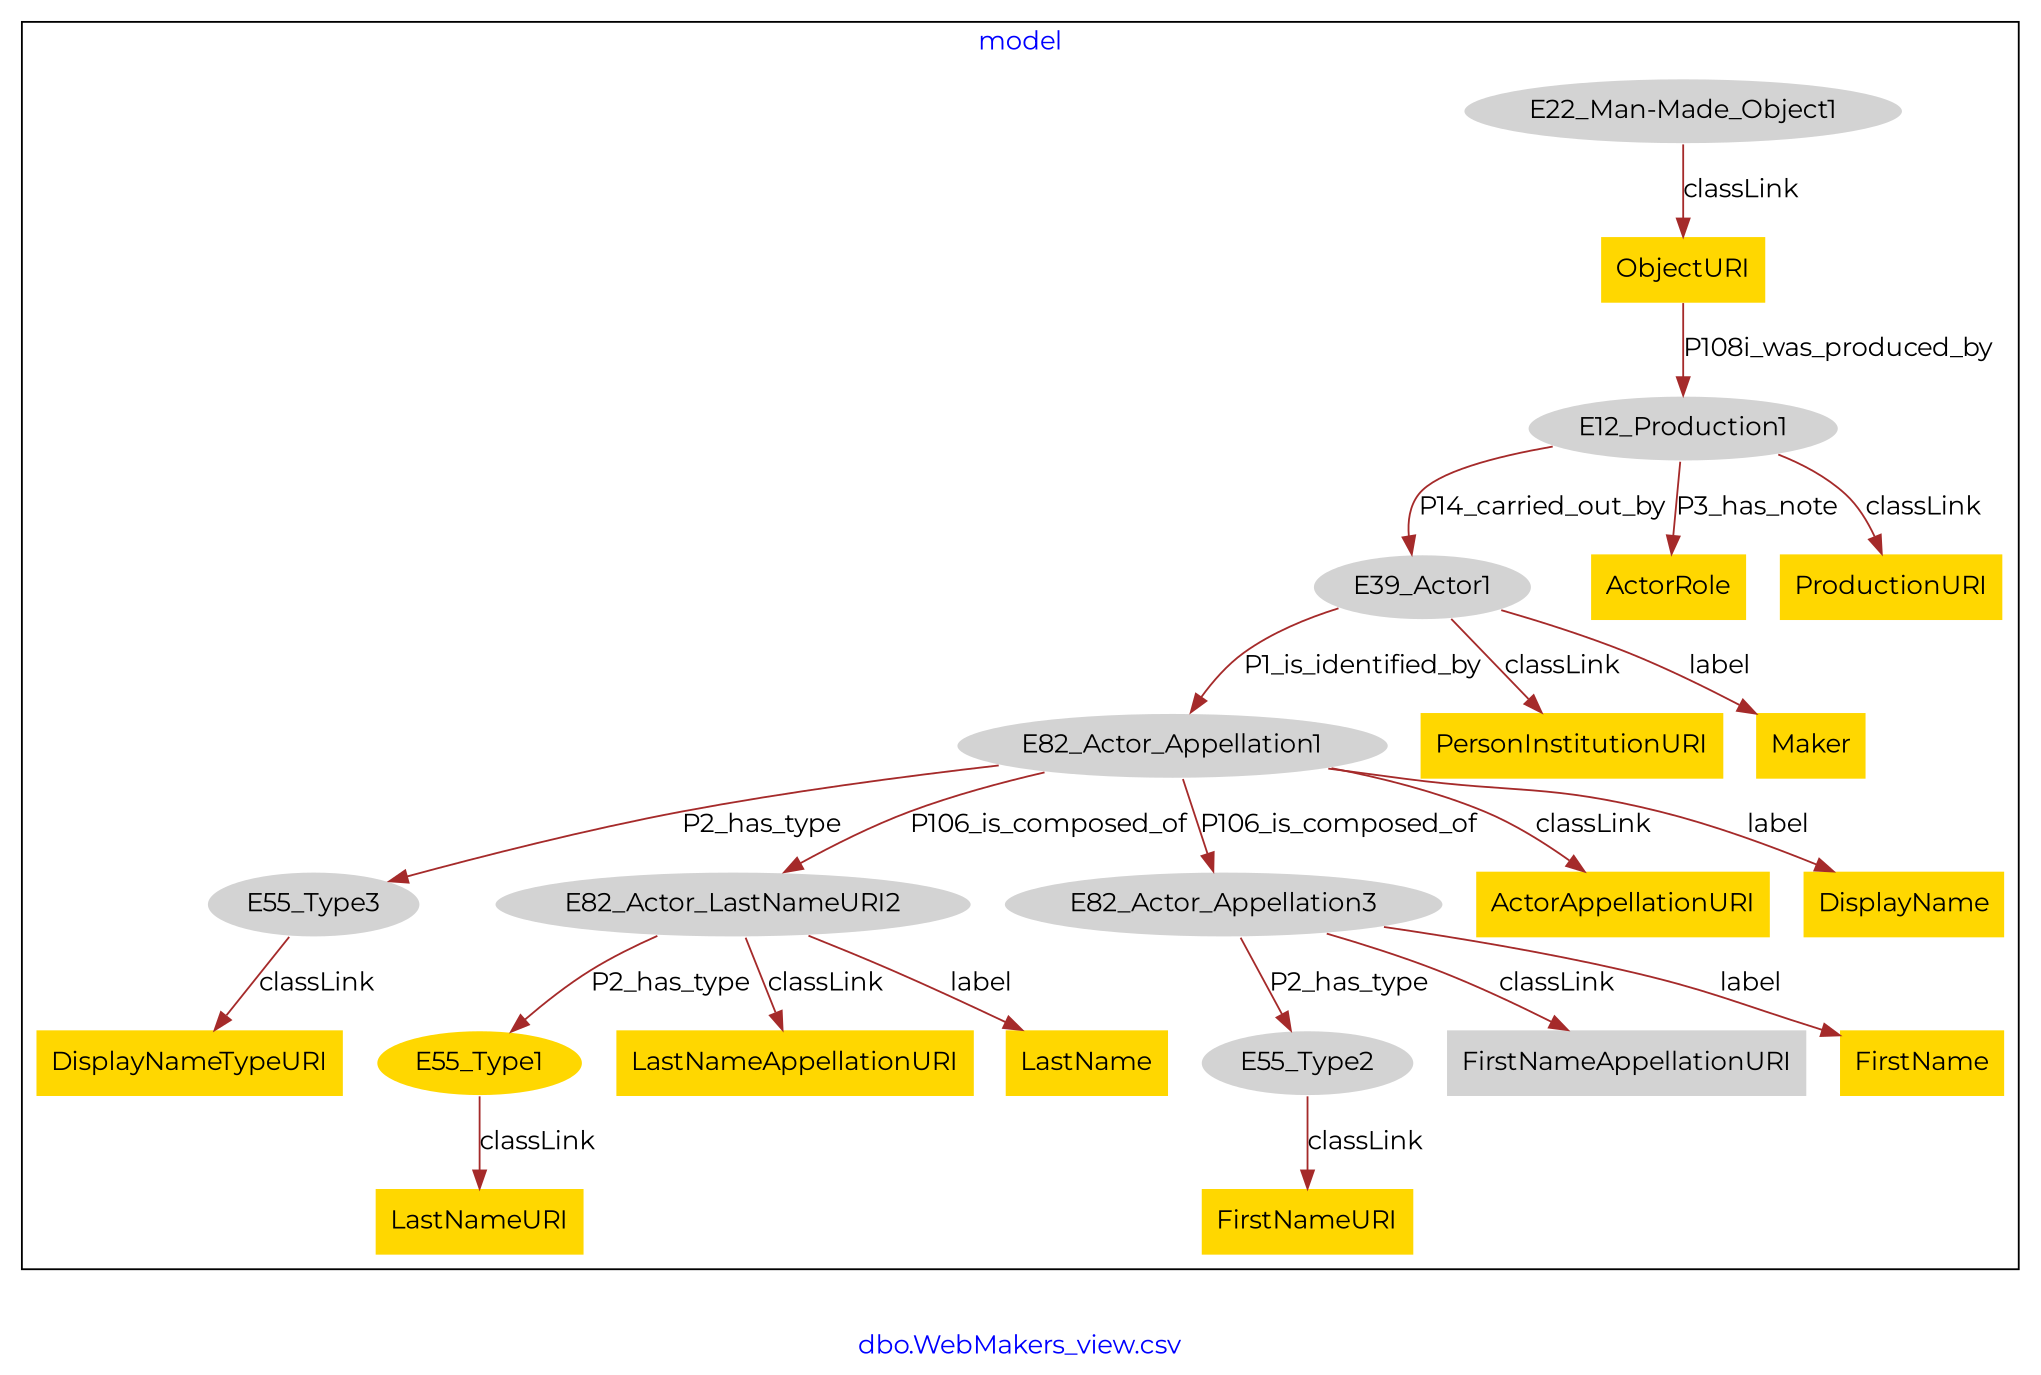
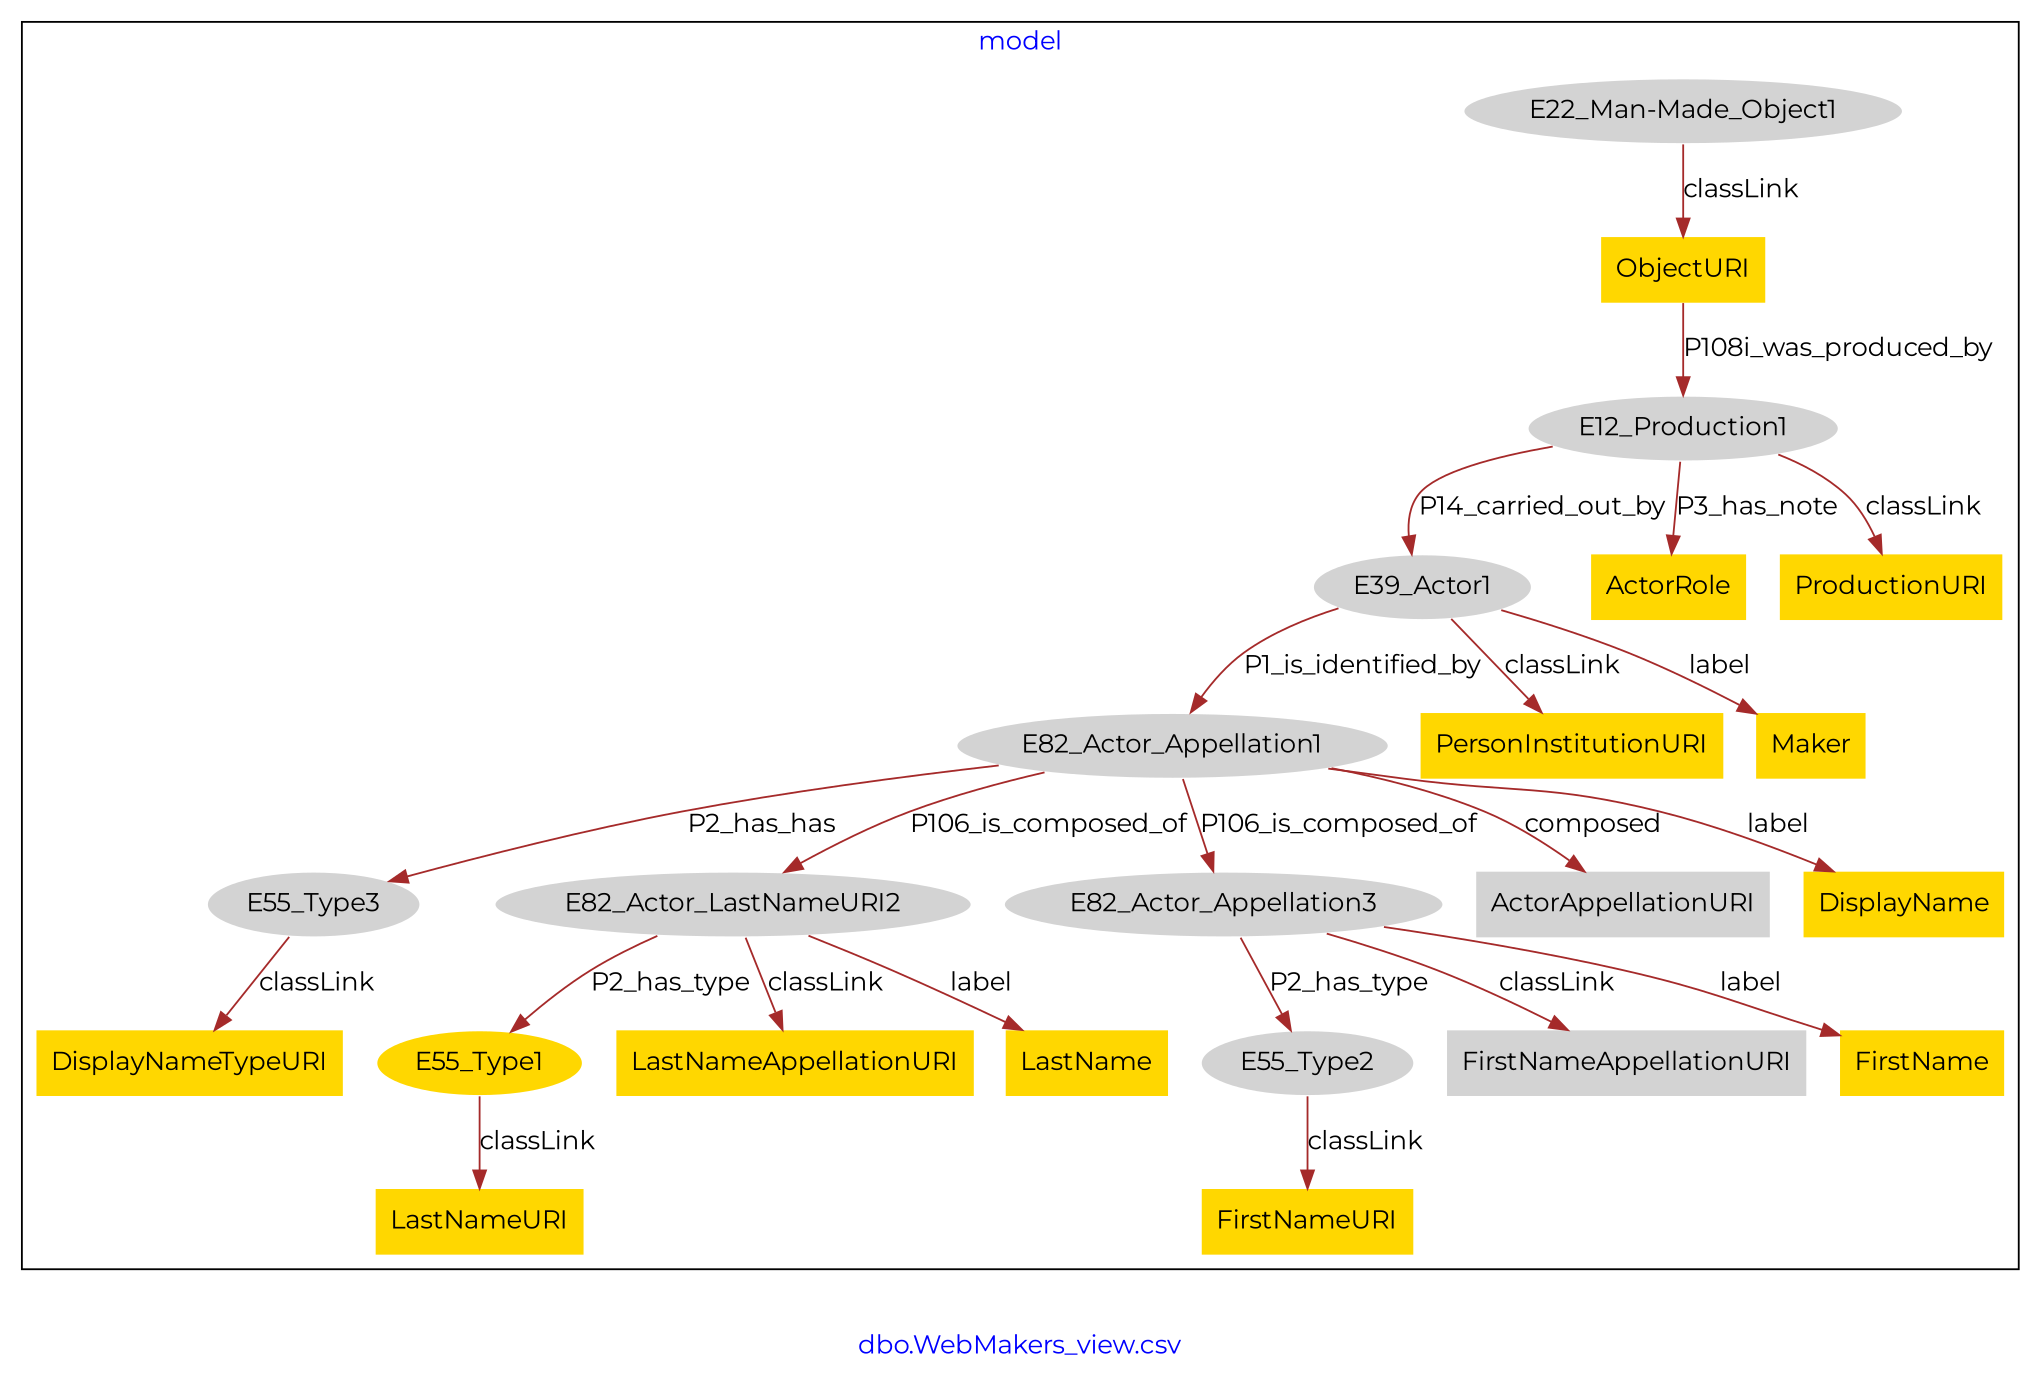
edge "E82_Actor_Appellation1" -> "E55_Type3": label "P2_has_type" -> "P2_has_has"
edge "E82_Actor_Appellation1" -> "ActorAppellationURI": label "classLink" -> "composed"
node "ActorAppellationURI": fillcolor gold -> lightgray
